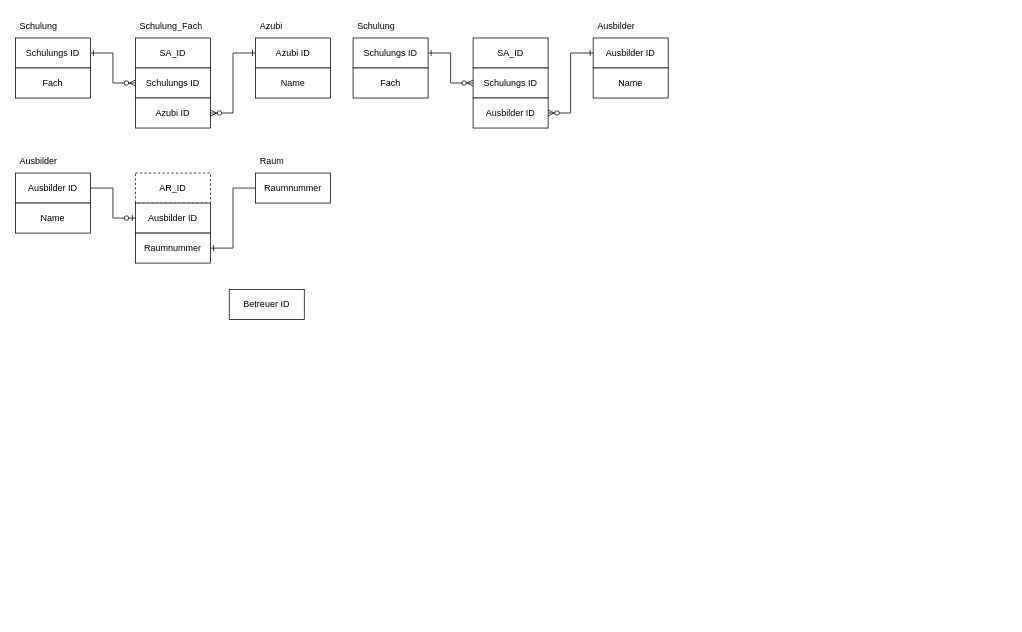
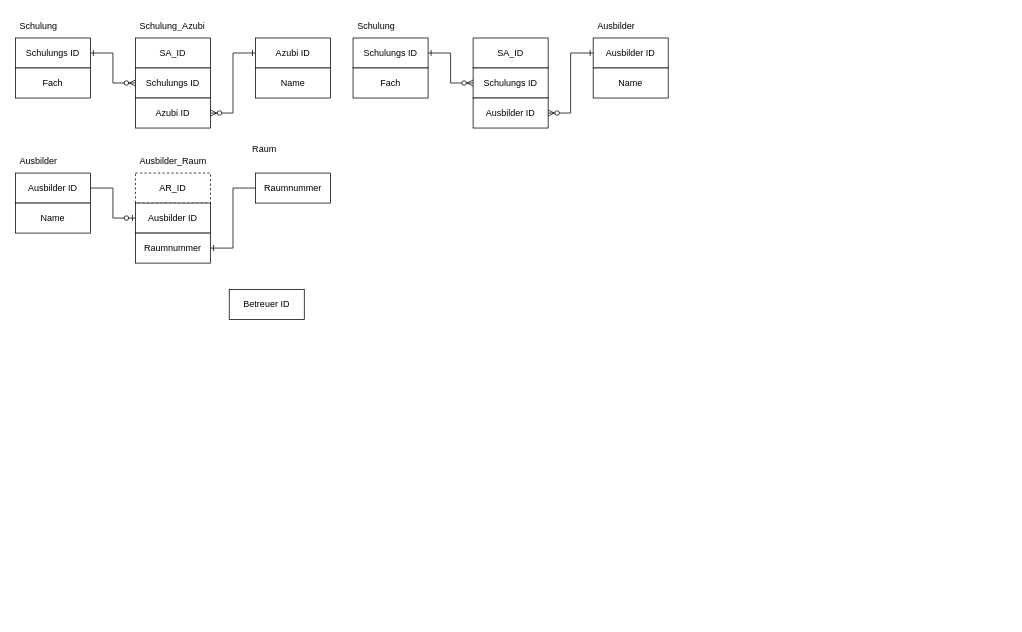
node "Schulung_Fach": label "Schulung_Fach" -> "Schulung_Azubi"
node "Azubi": removed
node "Ausbilder_Raum": added
node "Raum": moved (293, 162) -> (285, 150)
